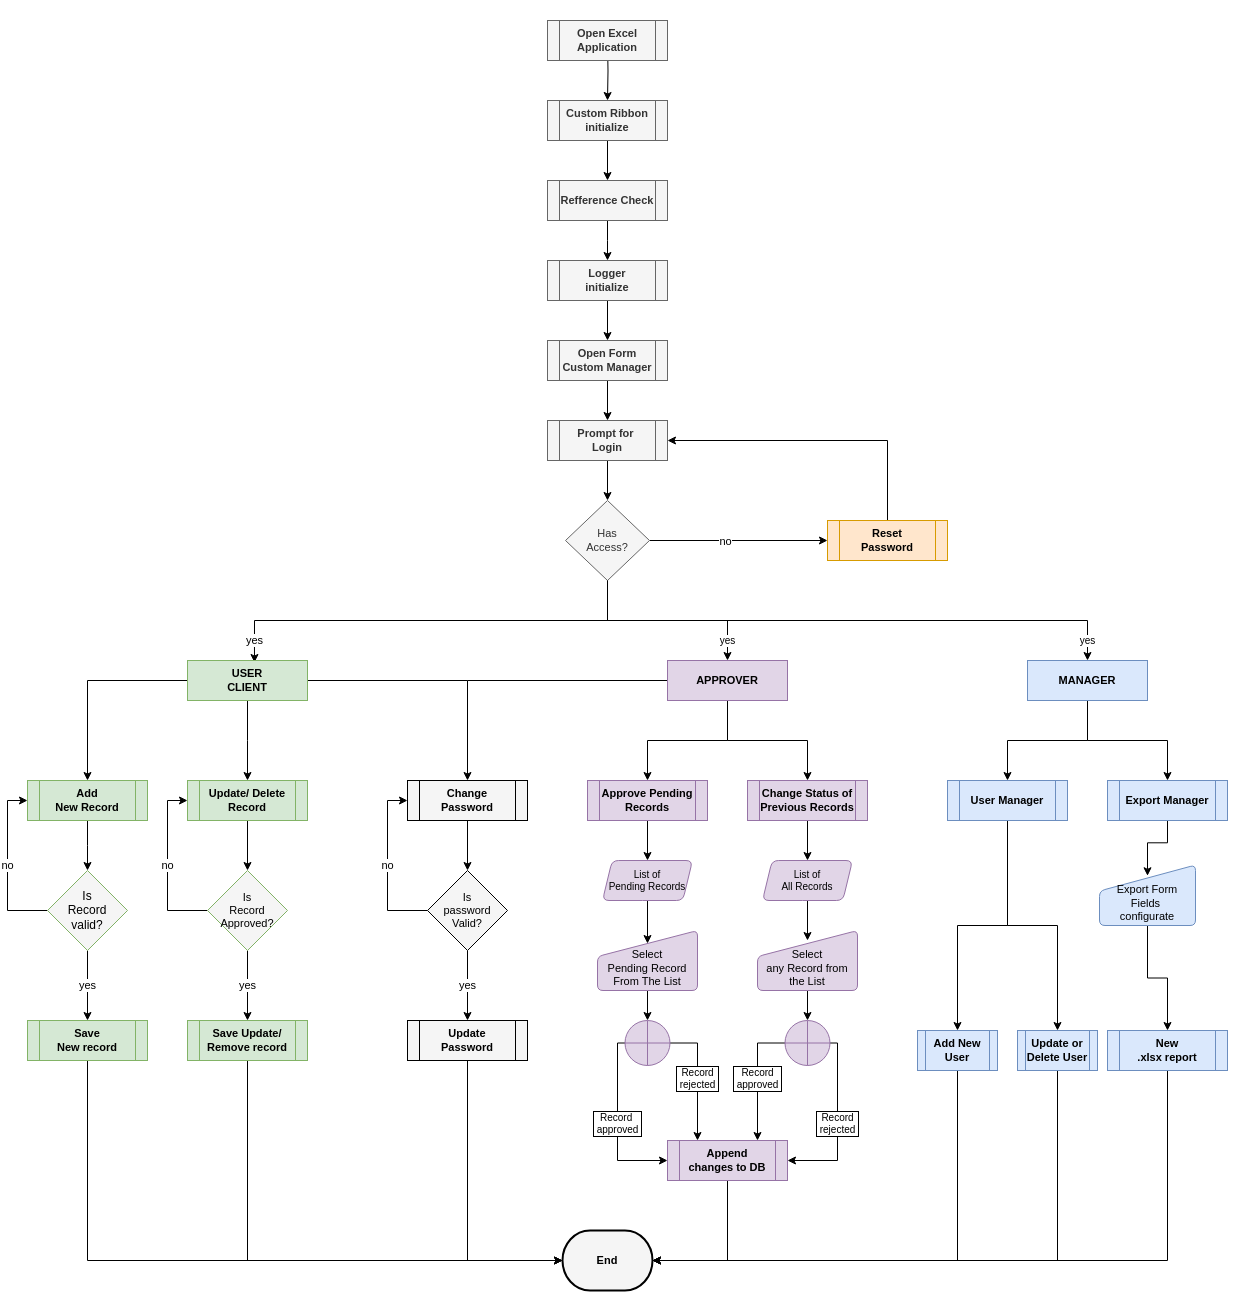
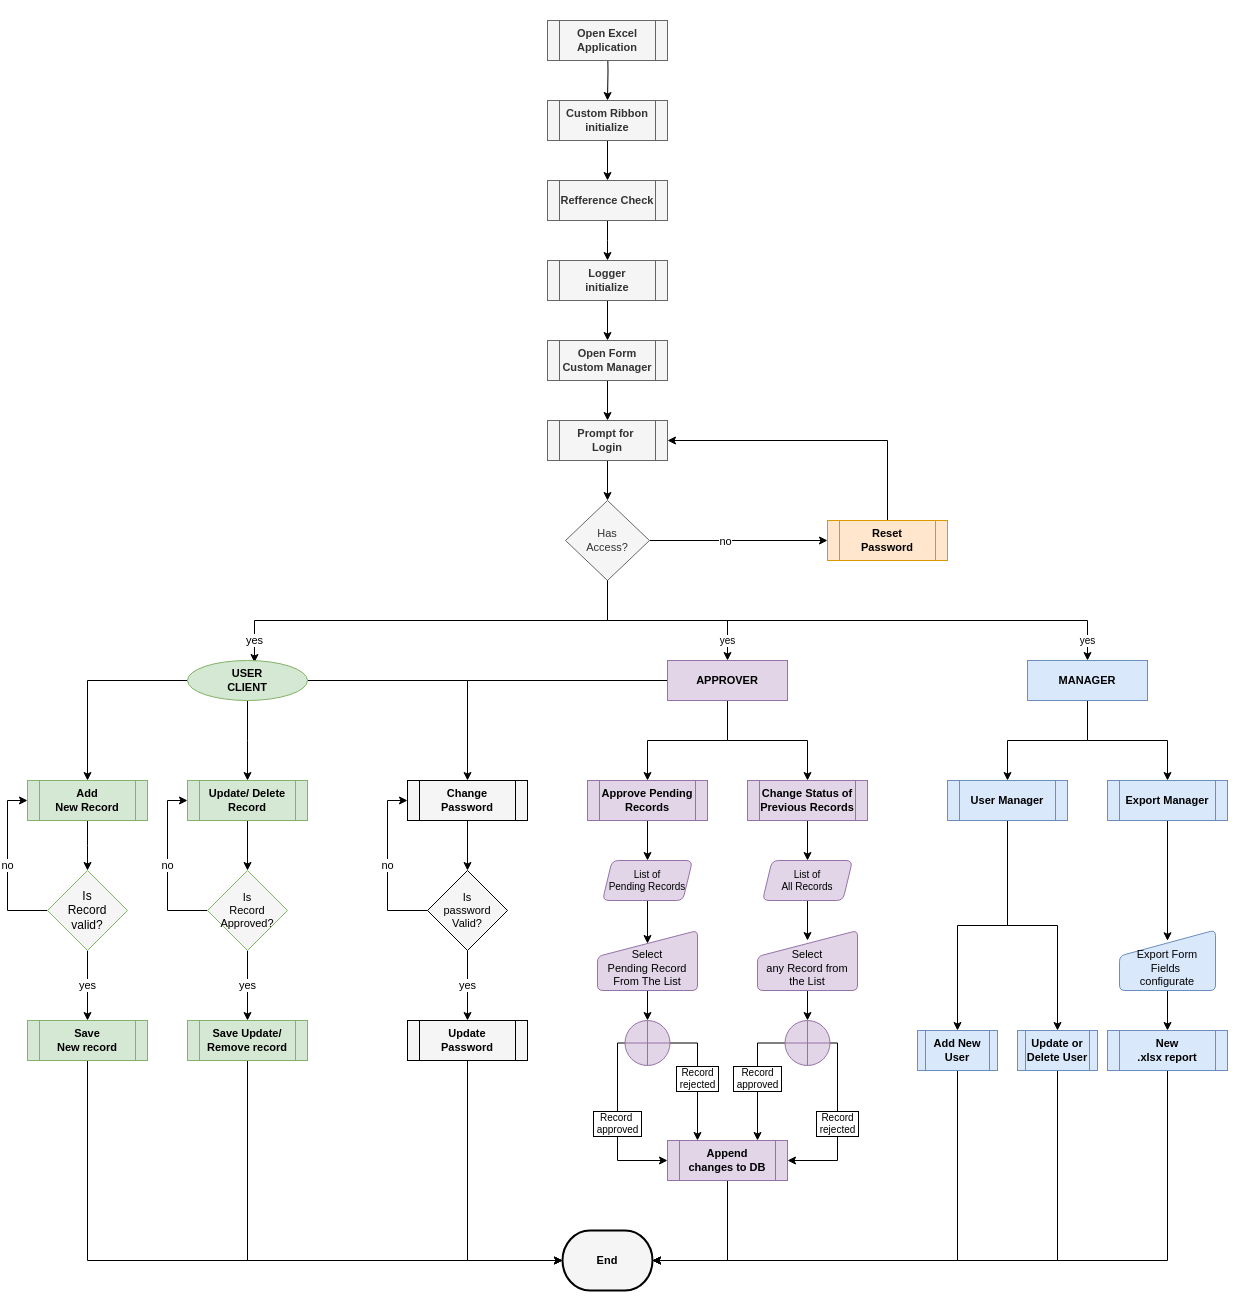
node "USER CLIENT": shape rectangle -> ellipse
node "Export Form Fields configurate": moved (1148, 895) -> (1168, 960)
